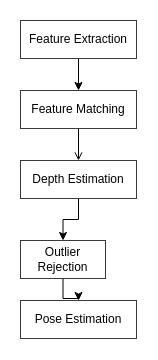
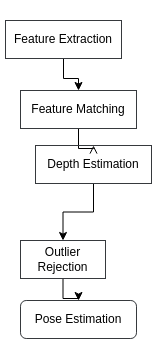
node "Feature Extraction": moved (79, 40) -> (64, 40)
node "Depth Estimation": moved (79, 180) -> (94, 165)
node "Pose Estimation": shape rectangle -> rounded rectangle
